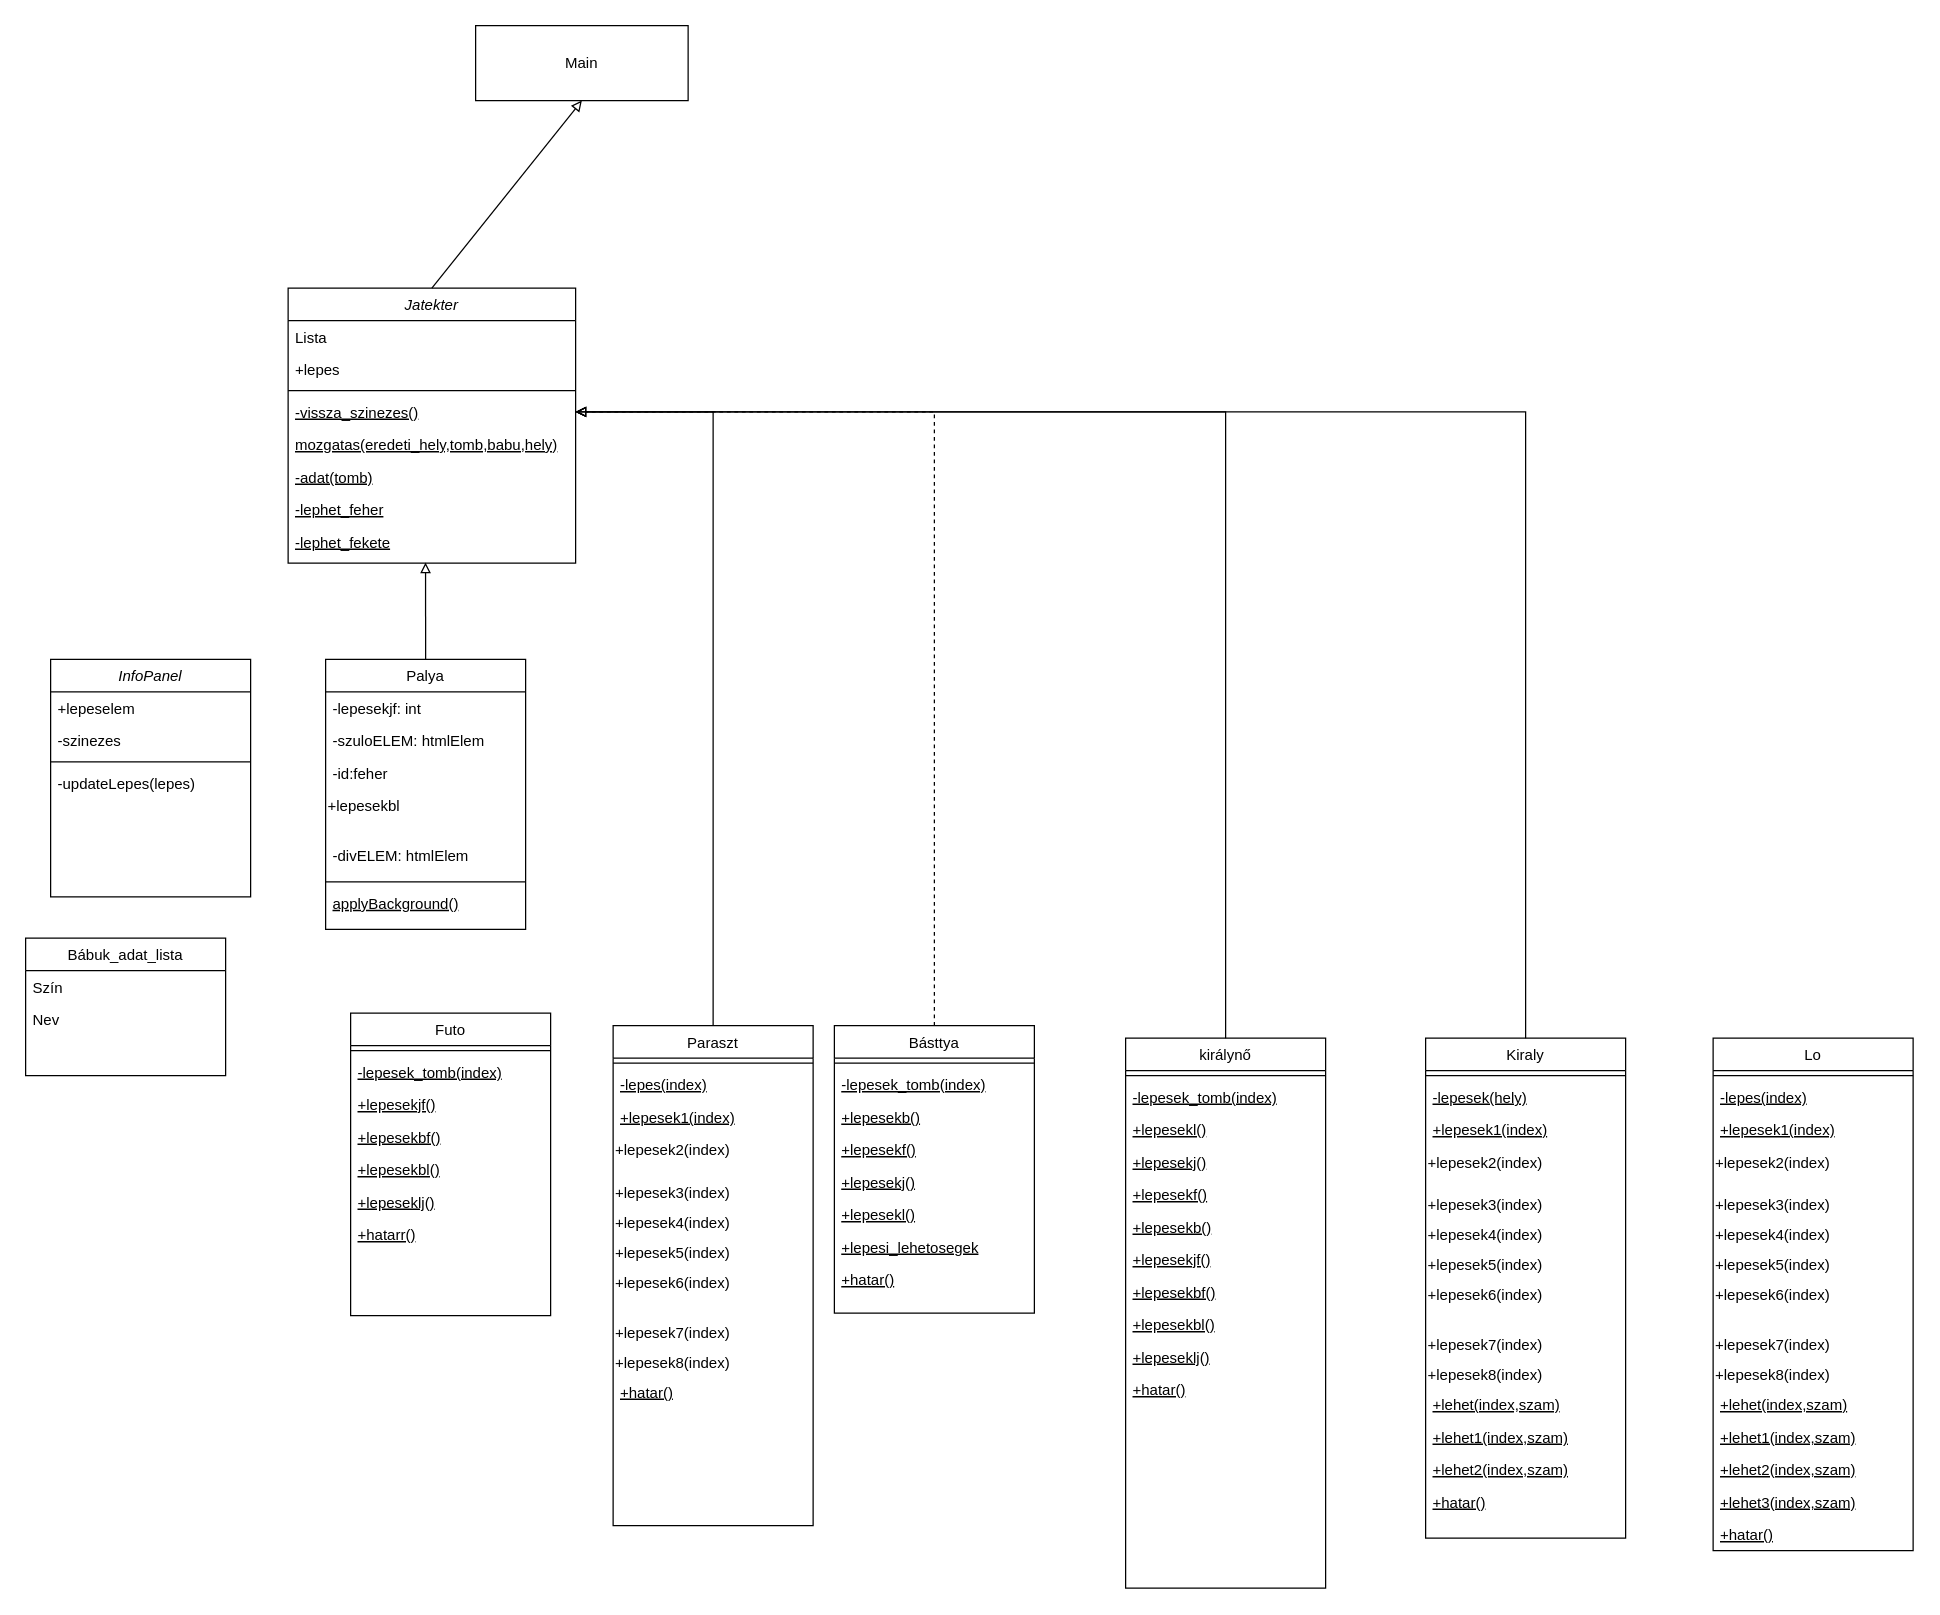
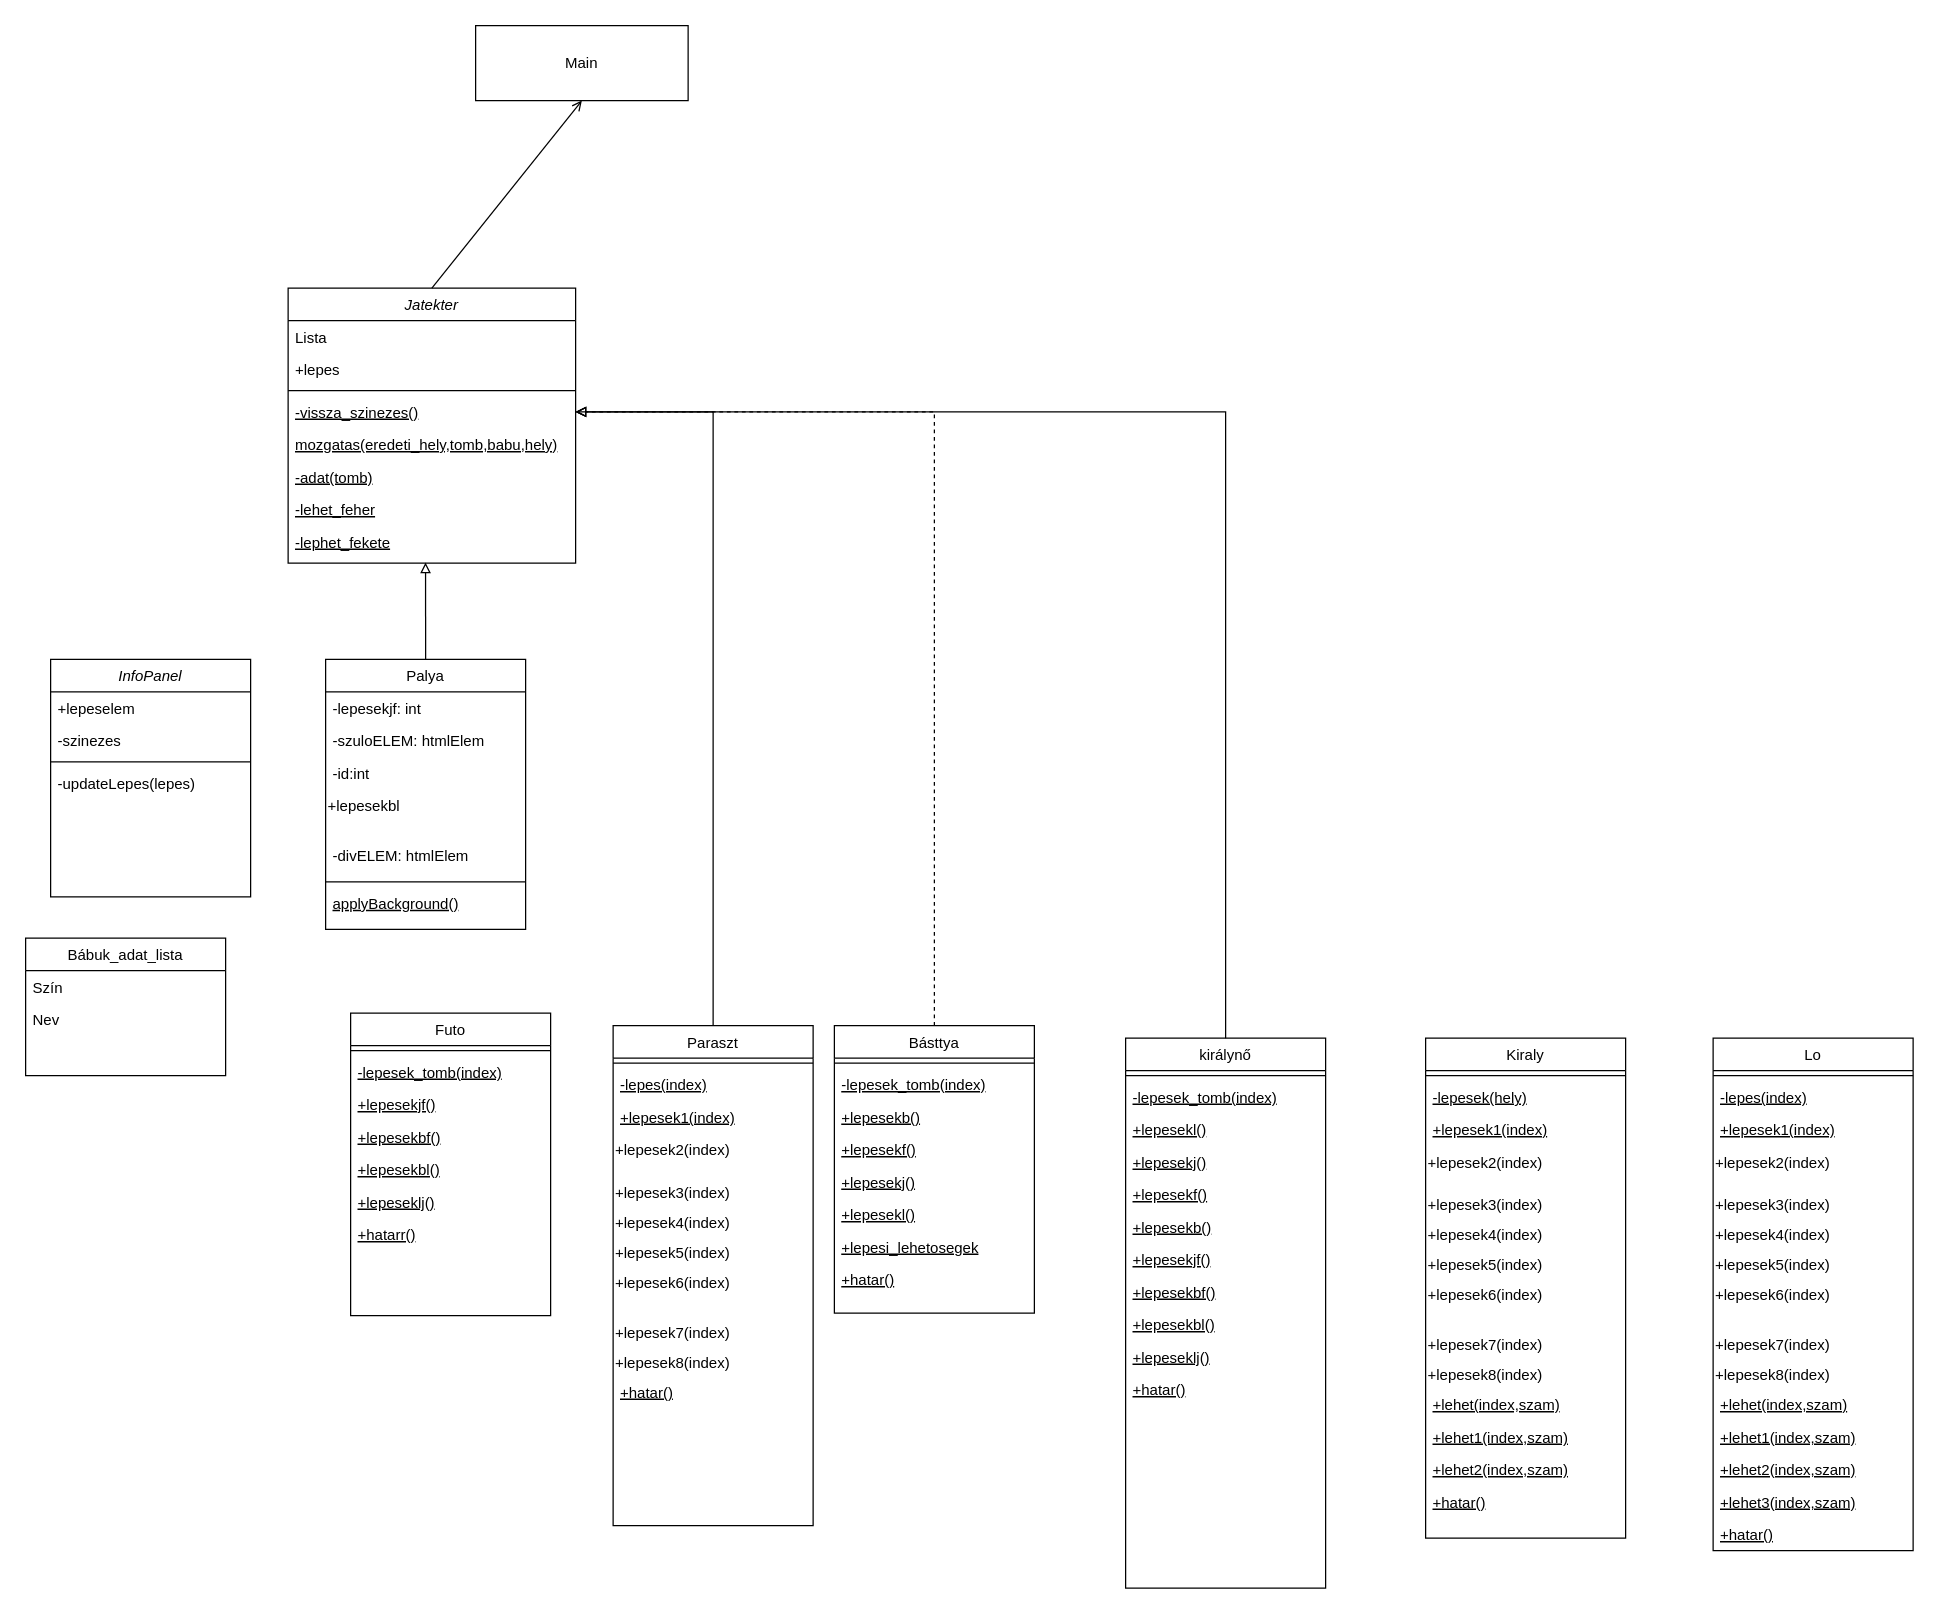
edge "Jatekter" -> "Main": arrowhead block -> open
edge "királynő" -> "-vissza_szinezes()": arrowhead open -> block
node "-lephet_feher": label "-lephet_feher" -> "-lehet_feher"
edge "Kiraly" -> "-vissza_szinezes()": removed
node "-id:feher": label "-id:feher" -> "-id:int"
